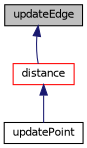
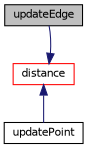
edge "distance" -> "updateEdge": reversed
